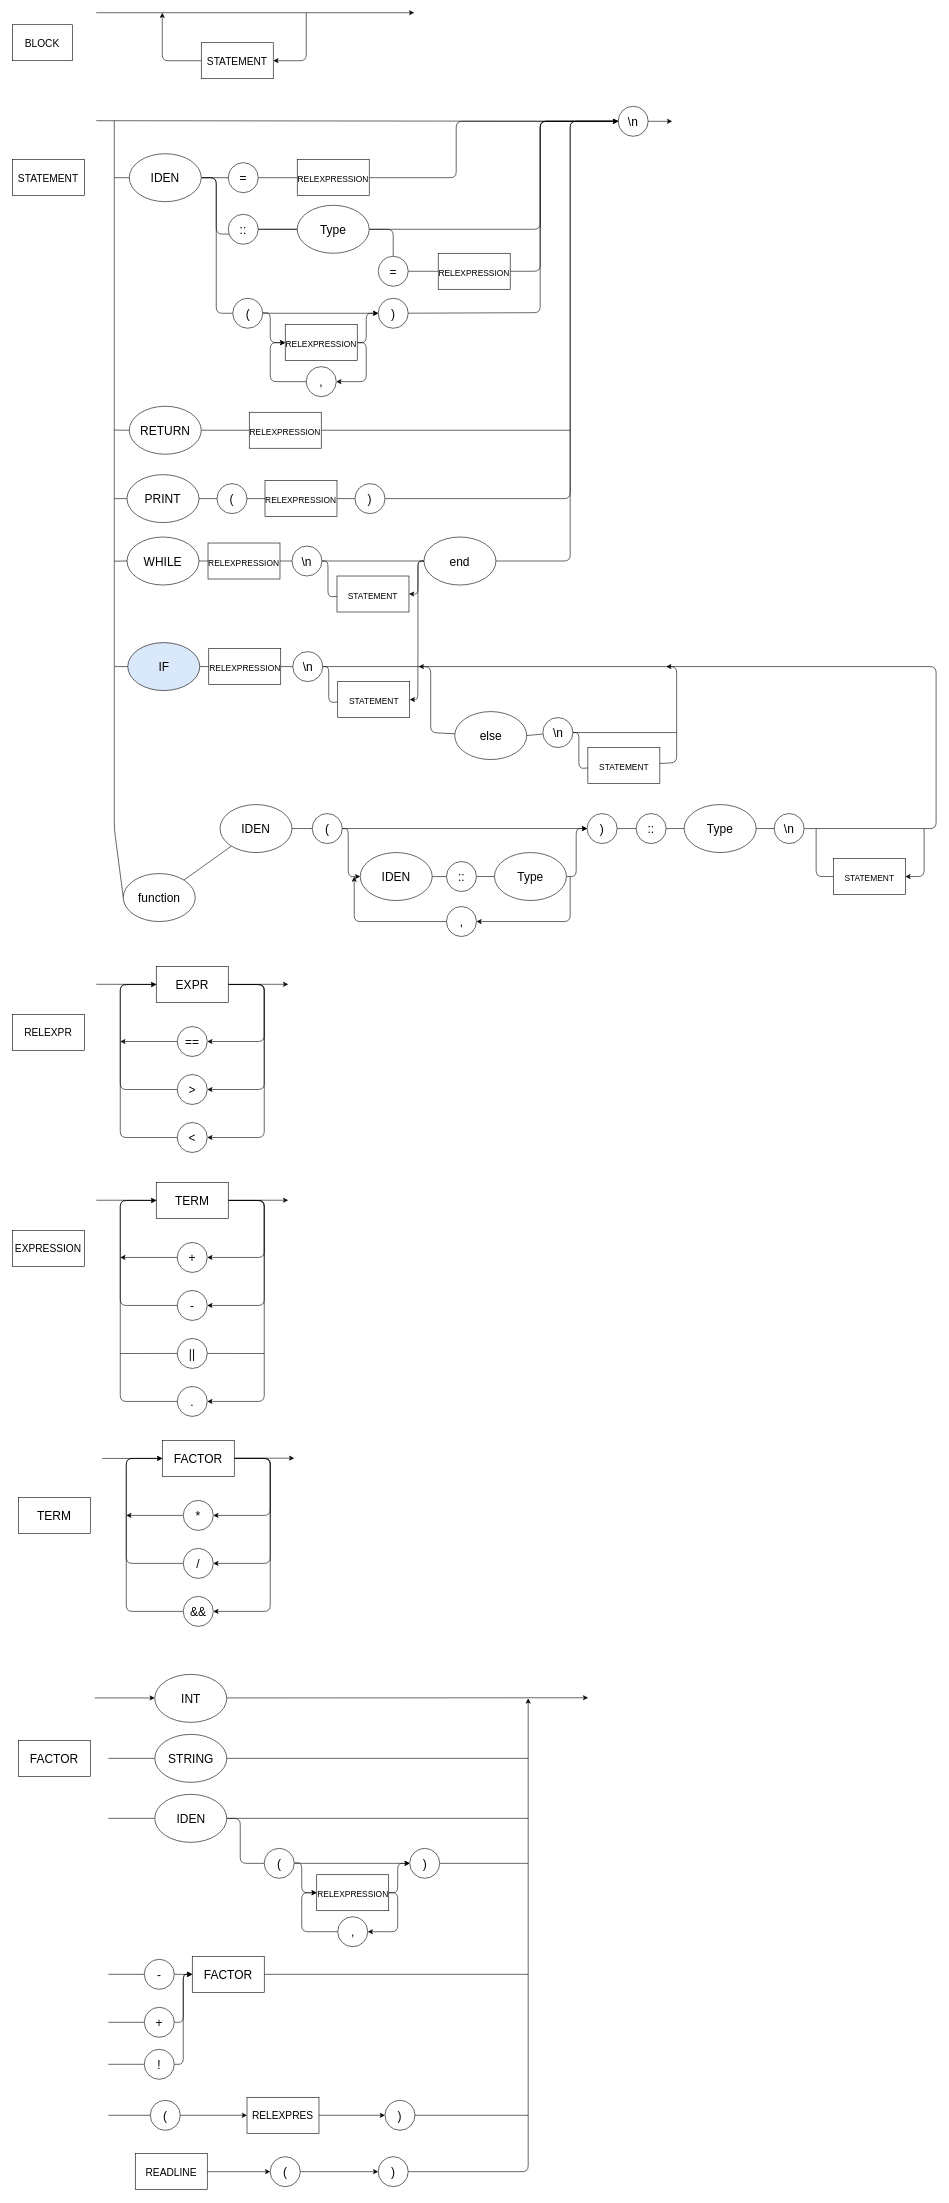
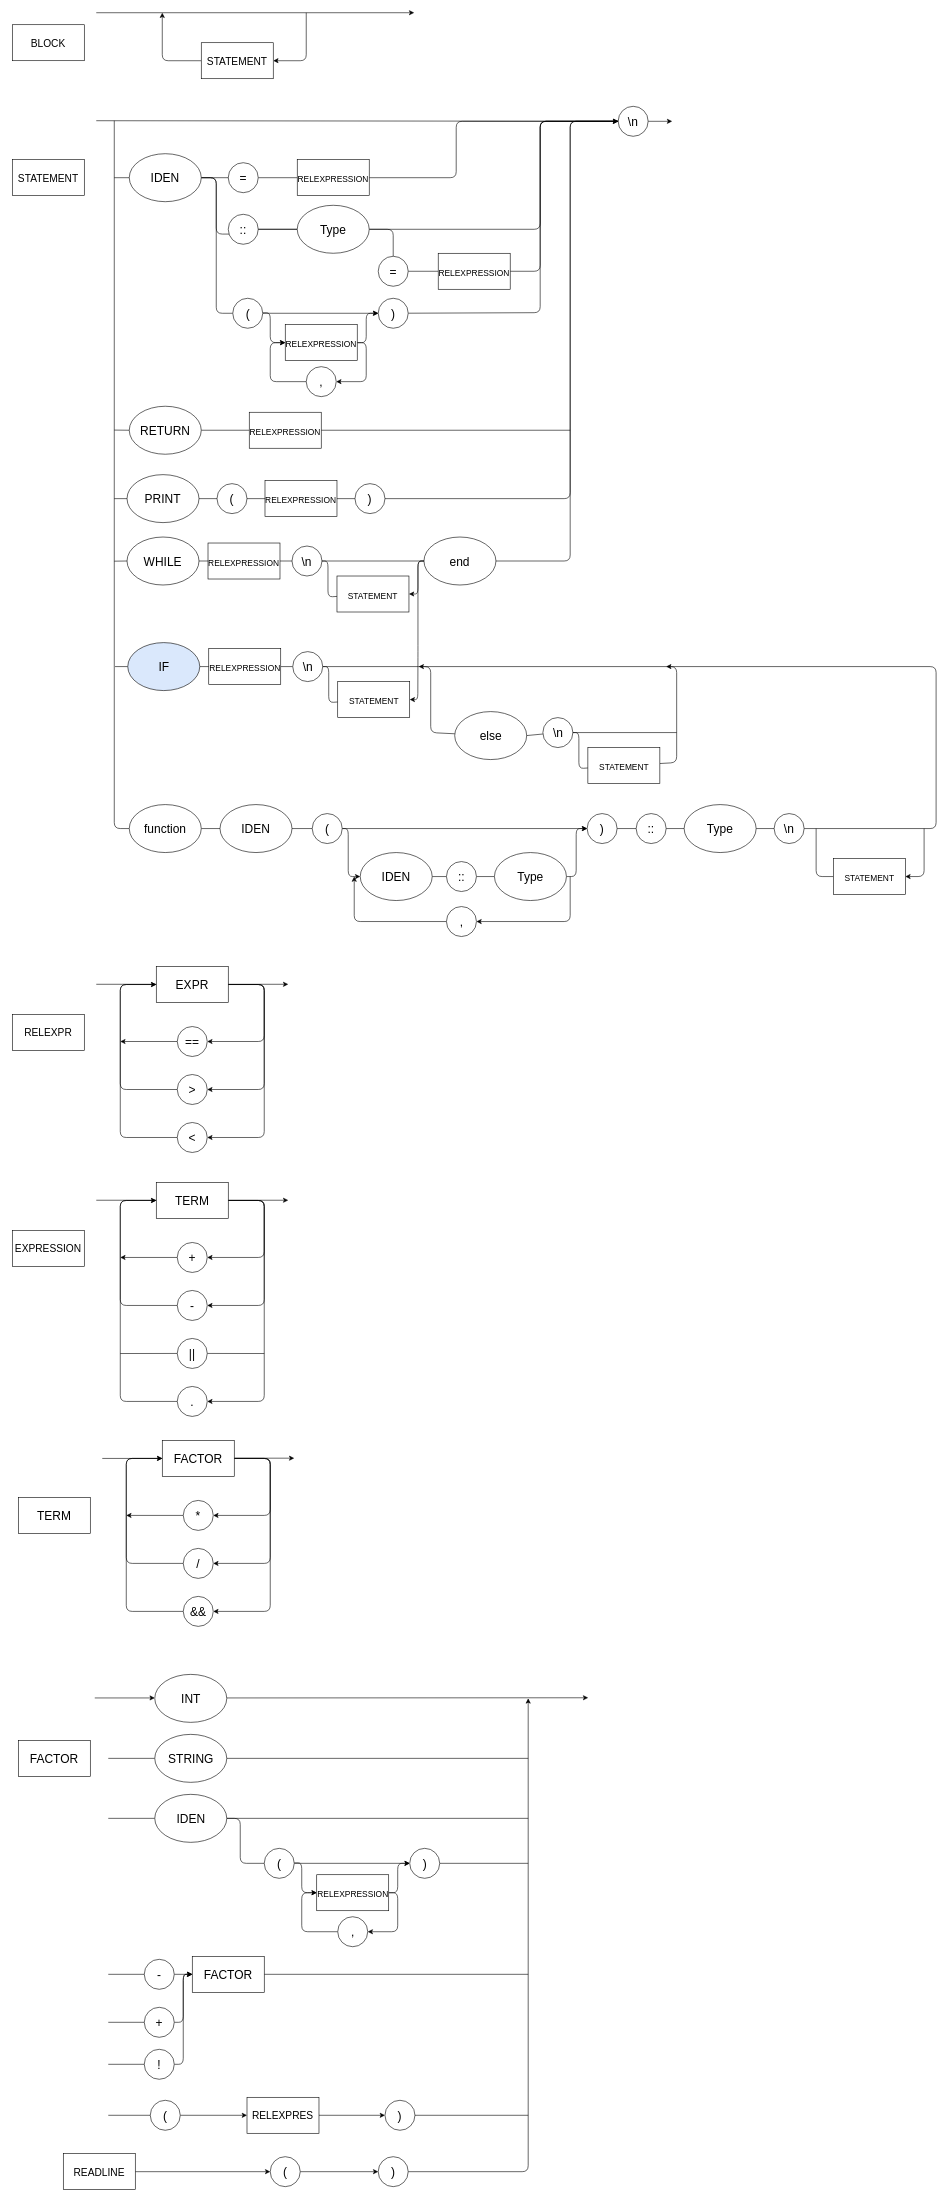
node "BLOCK": size 60x36 -> 72x36
node "function": moved (159, 897) -> (165, 828)
node "READLINE": moved (171, 2172) -> (99, 2172)
